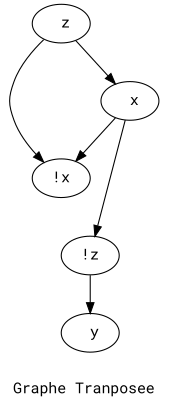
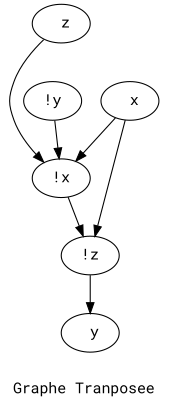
edge "z" -> "x": removed
node "!y": added
edge "!x" -> "!z": added
